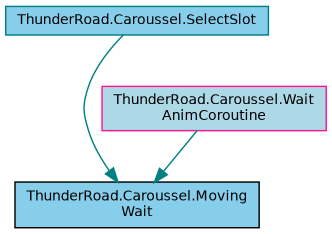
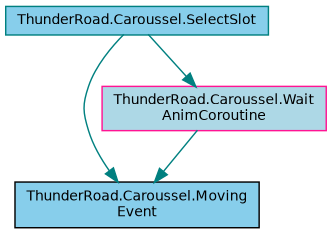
edge "ThunderRoad.Caroussel.SelectSlot" -> "ThunderRoad.Caroussel.Wait AnimCoroutine": added
node "ThunderRoad.Caroussel.Moving Wait": label "ThunderRoad.Caroussel.Moving Wait" -> "ThunderRoad.Caroussel.Moving Event"
